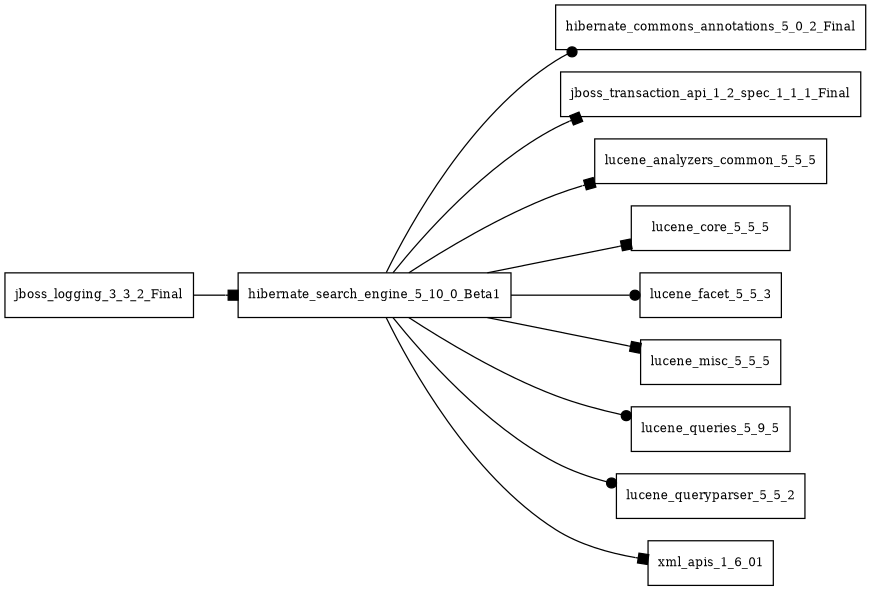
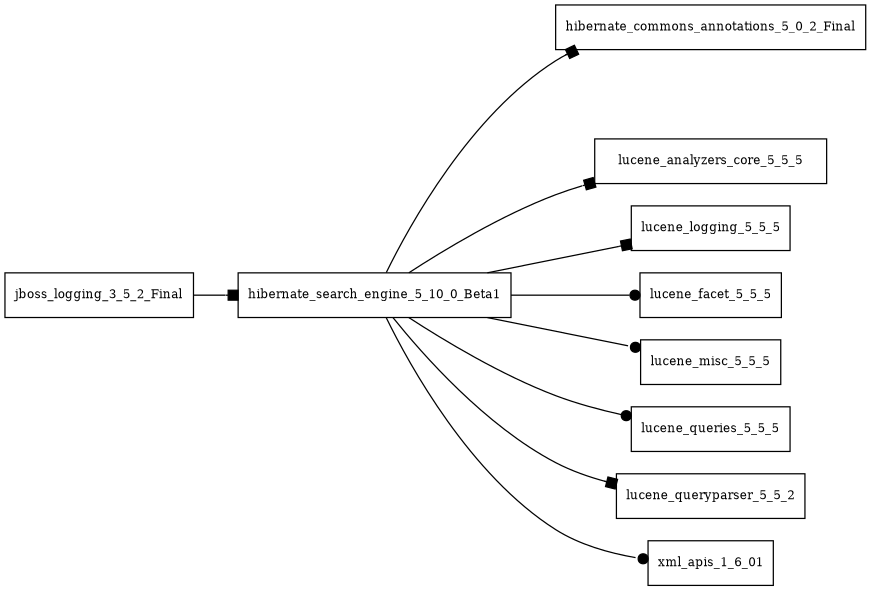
node "jboss_transaction_api_1_2_spec_1_1_1_Final": removed
edge "hibernate_search_engine_5_10_0_Beta1" -> "hibernate_commons_annotations_5_0_2_Final": arrowhead dot -> box
node "lucene_analyzers_common_5_5_5": label "lucene_analyzers_common_5_5_5" -> "lucene_analyzers_core_5_5_5"
node "lucene_core_5_5_5": label "lucene_core_5_5_5" -> "lucene_logging_5_5_5"
node "jboss_logging_3_3_2_Final": label "jboss_logging_3_3_2_Final" -> "jboss_logging_3_5_2_Final"
node "lucene_facet_5_5_3": label "lucene_facet_5_5_3" -> "lucene_facet_5_5_5"
edge "hibernate_search_engine_5_10_0_Beta1" -> "lucene_misc_5_5_5": arrowhead box -> dot
edge "hibernate_search_engine_5_10_0_Beta1" -> "lucene_queryparser_5_5_2": arrowhead dot -> box
node "lucene_queries_5_9_5": label "lucene_queries_5_9_5" -> "lucene_queries_5_5_5"
edge "hibernate_search_engine_5_10_0_Beta1" -> "xml_apis_1_6_01": arrowhead box -> dot
